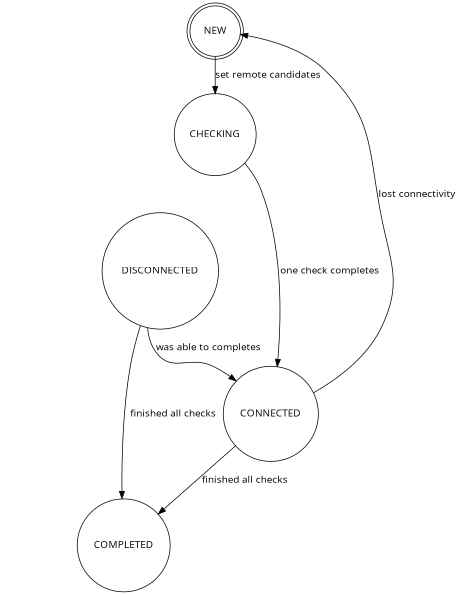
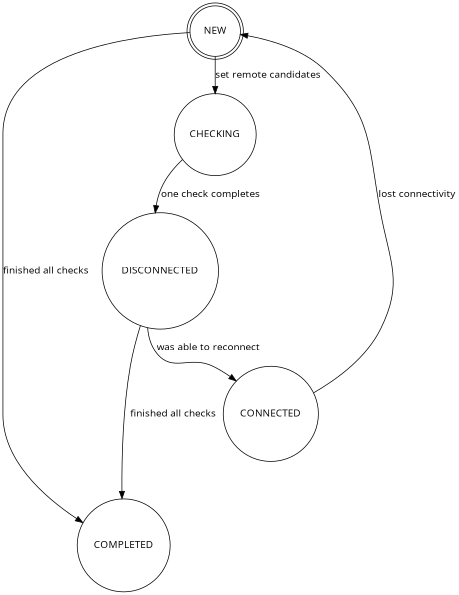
edge "CHECKING" -> "CONNECTED": now "CHECKING" -> "DISCONNECTED"
edge "DISCONNECTED" -> "CONNECTED": label "was able to completes" -> "was able to reconnect"
edge "CONNECTED" -> "COMPLETED": now "NEW" -> "COMPLETED"
